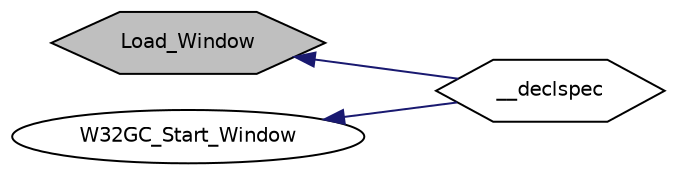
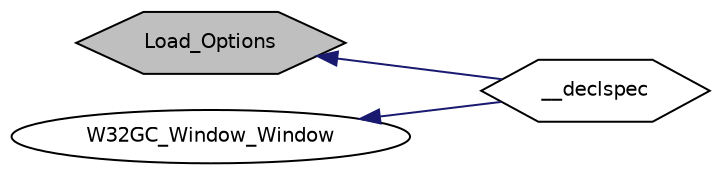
node "Load_Window": label "Load_Window" -> "Load_Options"
node "W32GC_Start_Window": label "W32GC_Start_Window" -> "W32GC_Window_Window"
